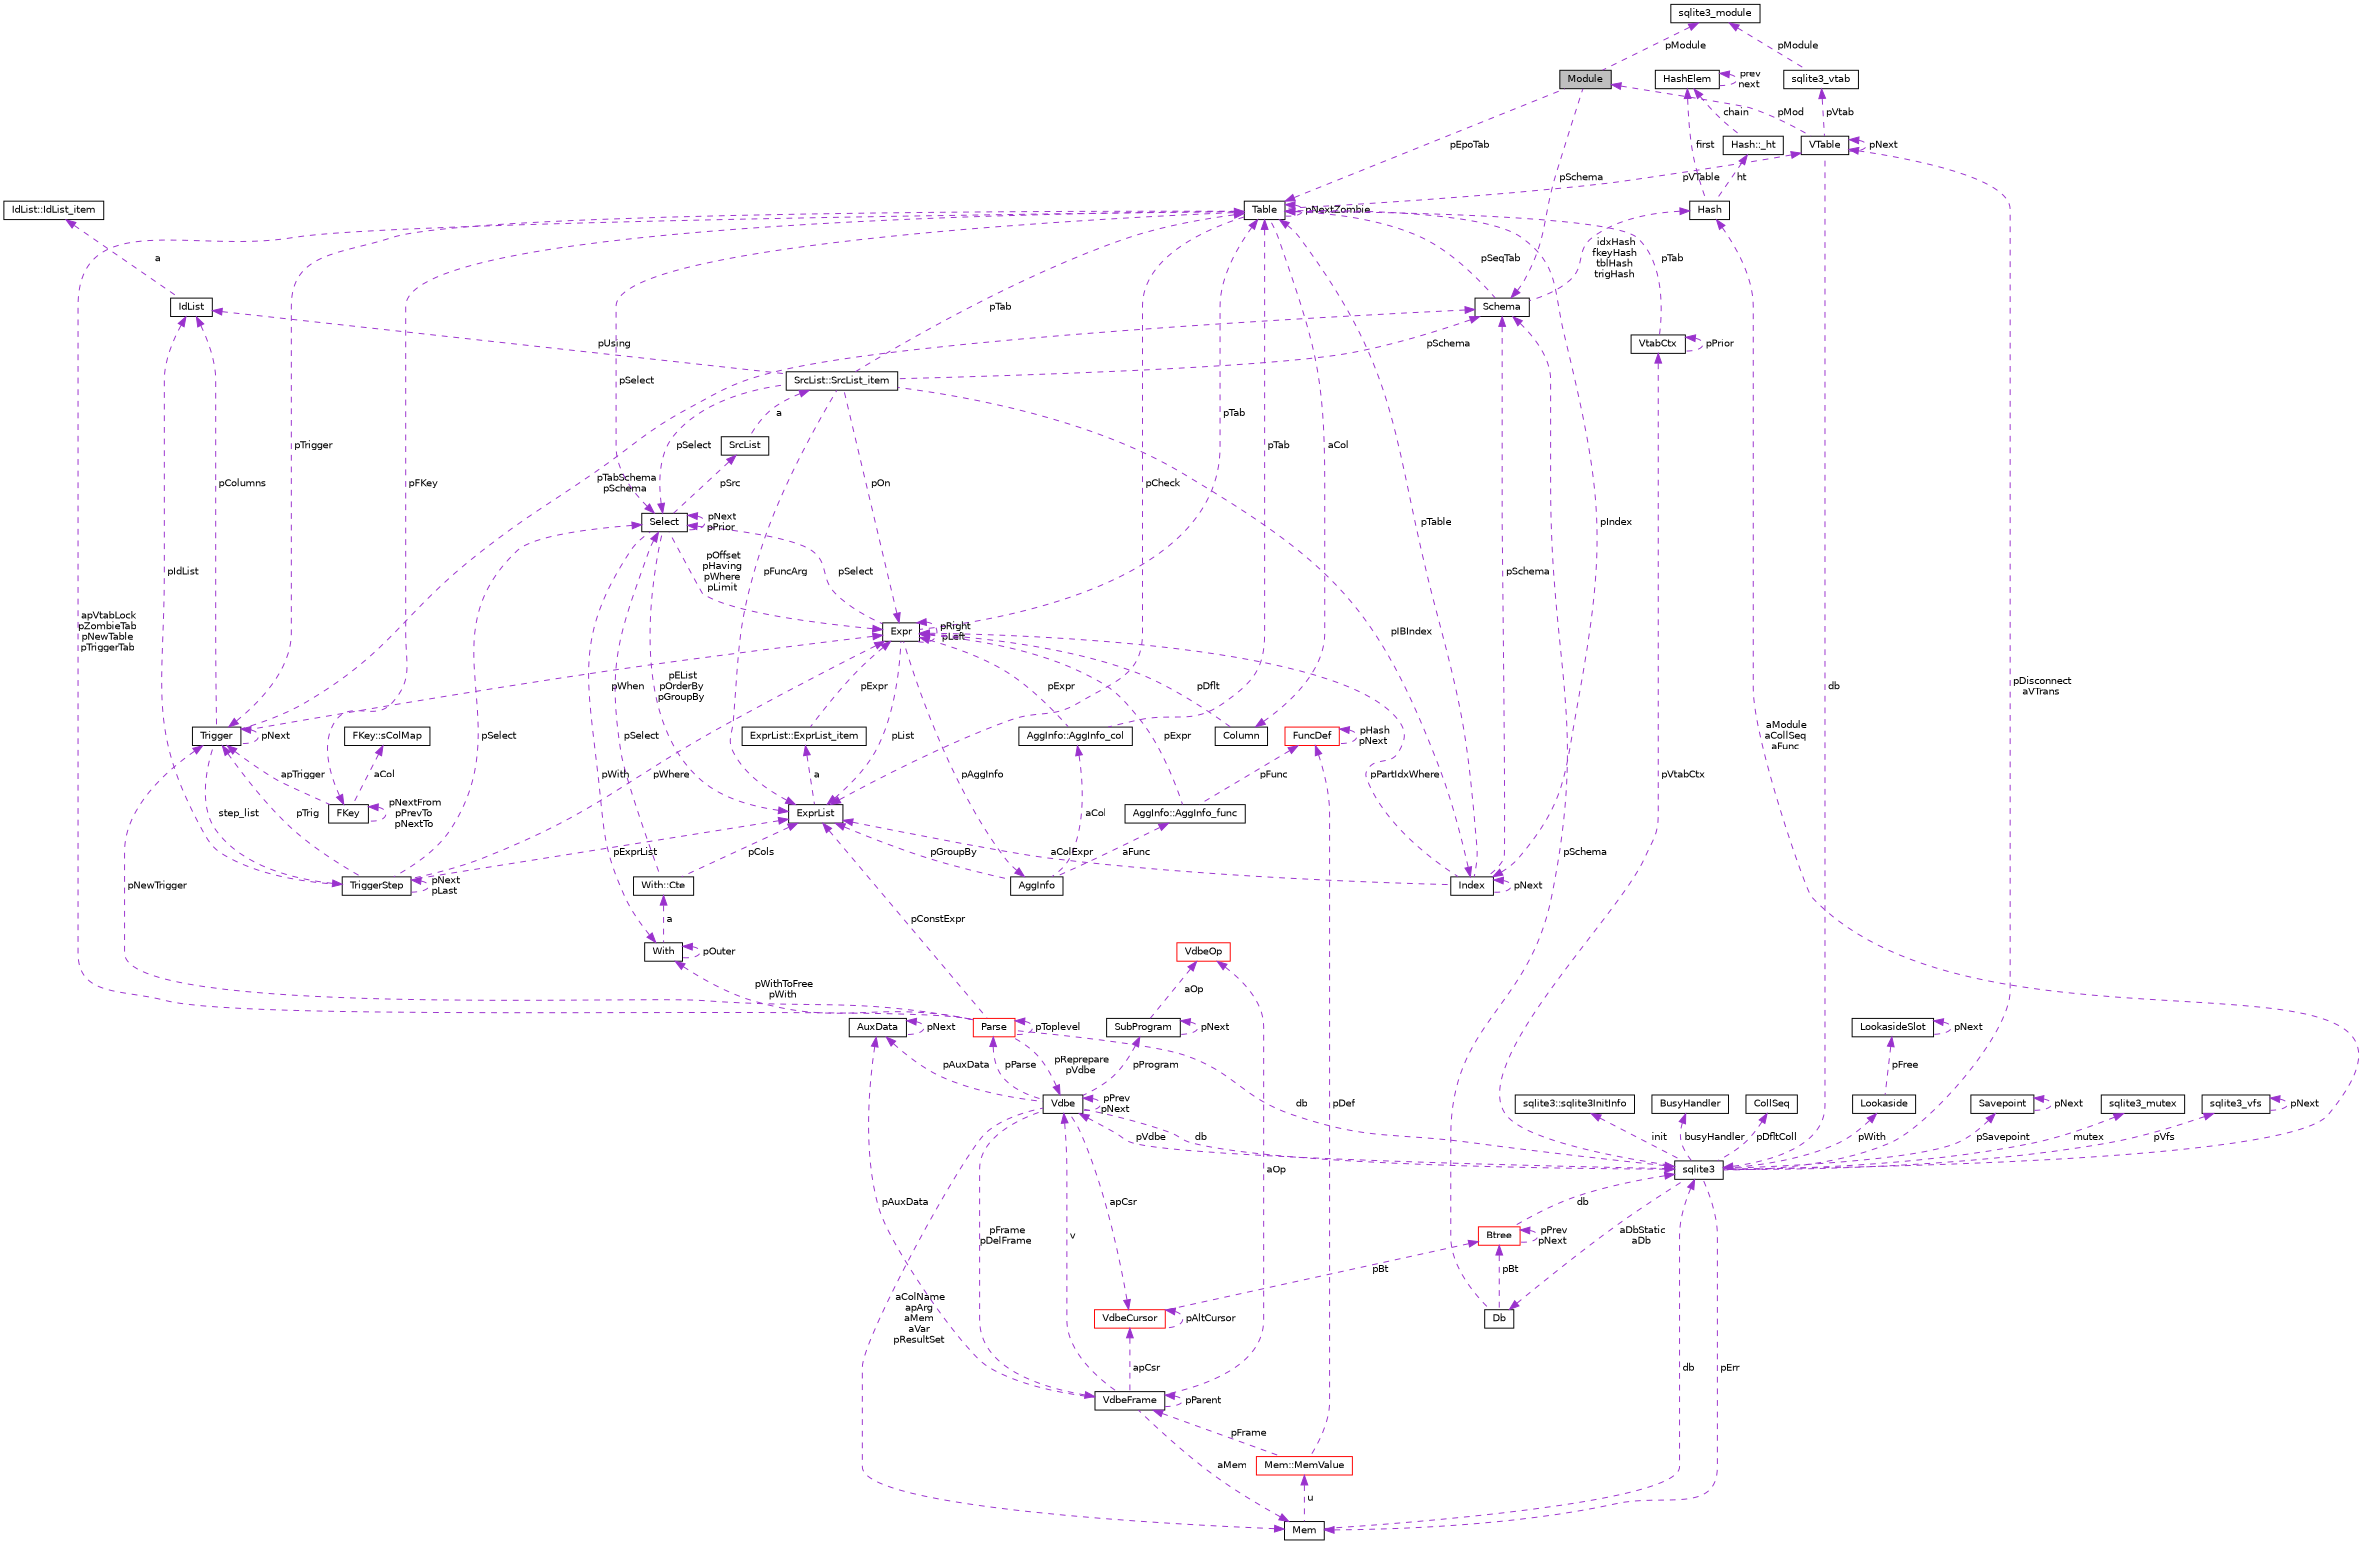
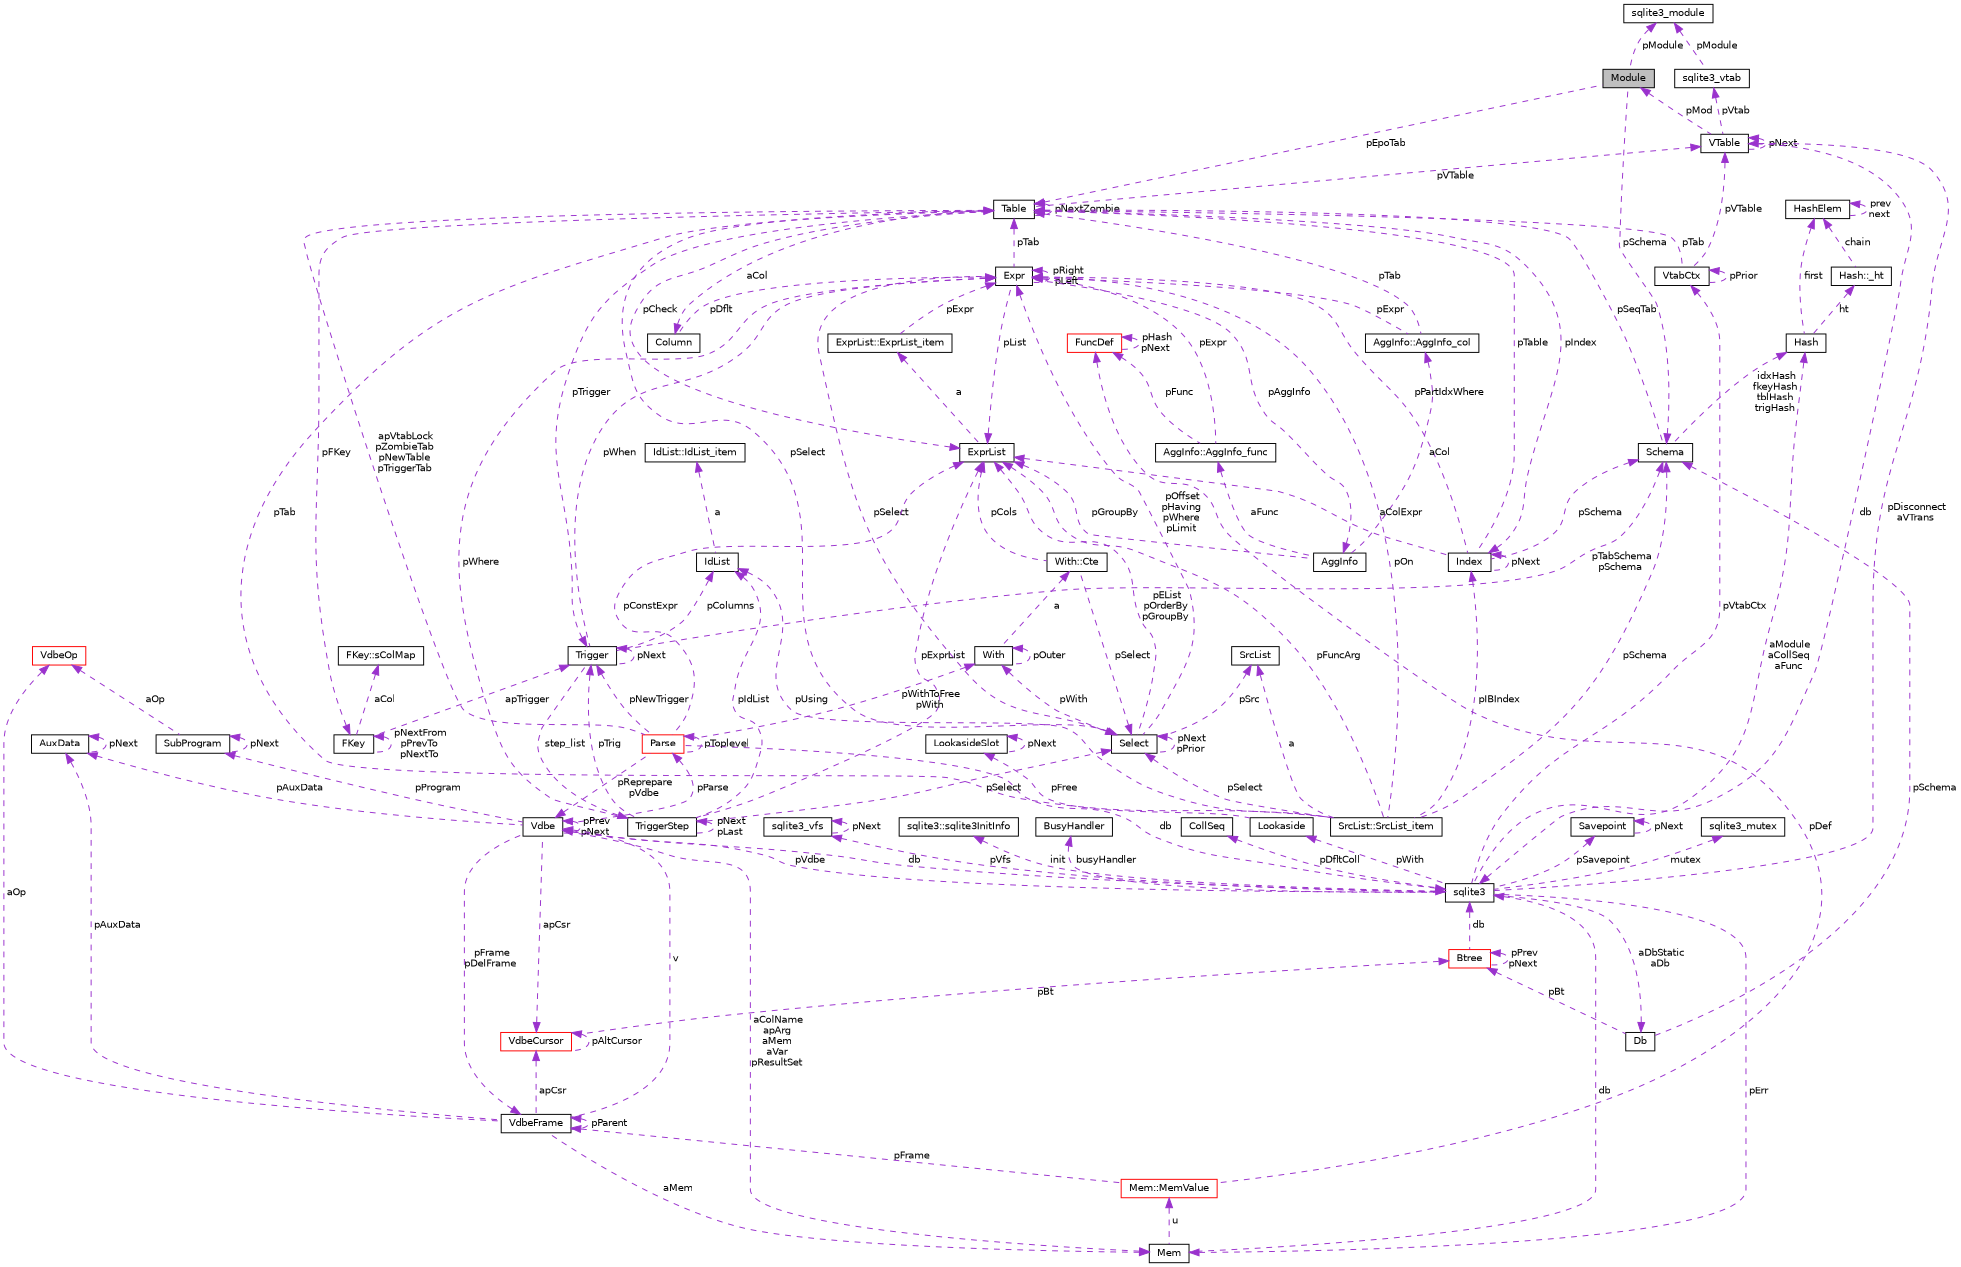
edge "VtabCtx" -> "VTable": added, label "pVTable"
edge "SrcList" -> "SrcList::SrcList_item": reversed
